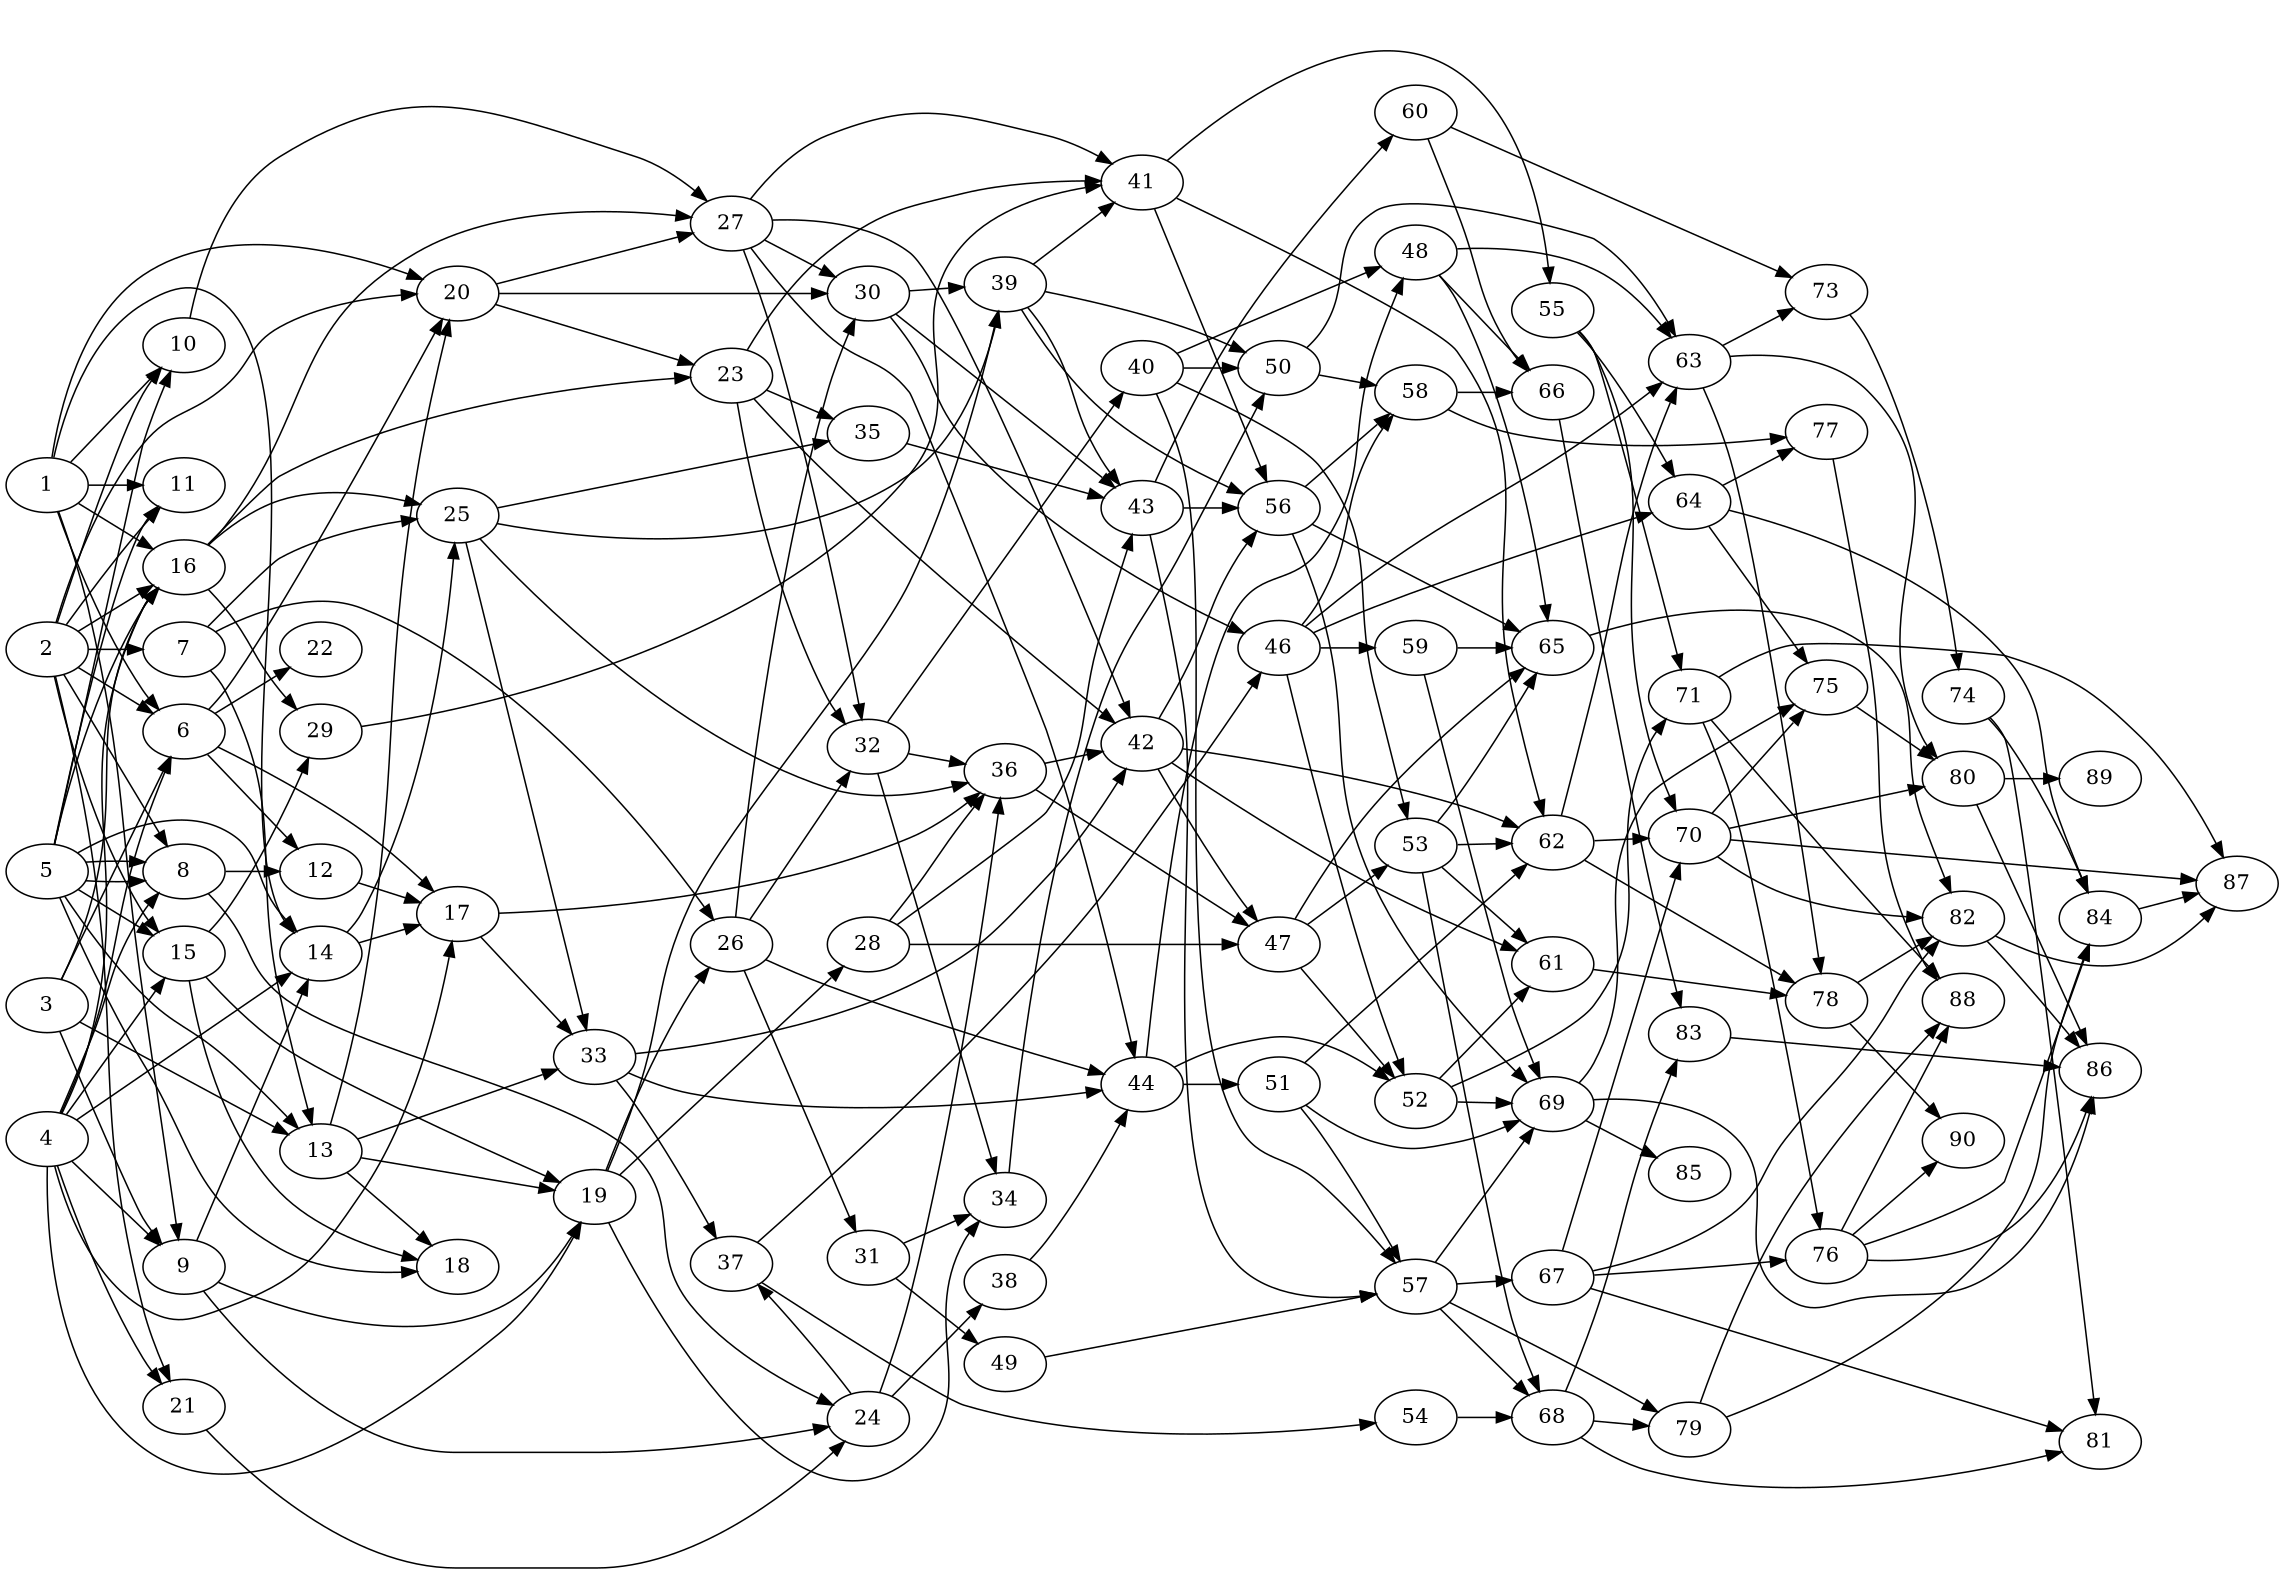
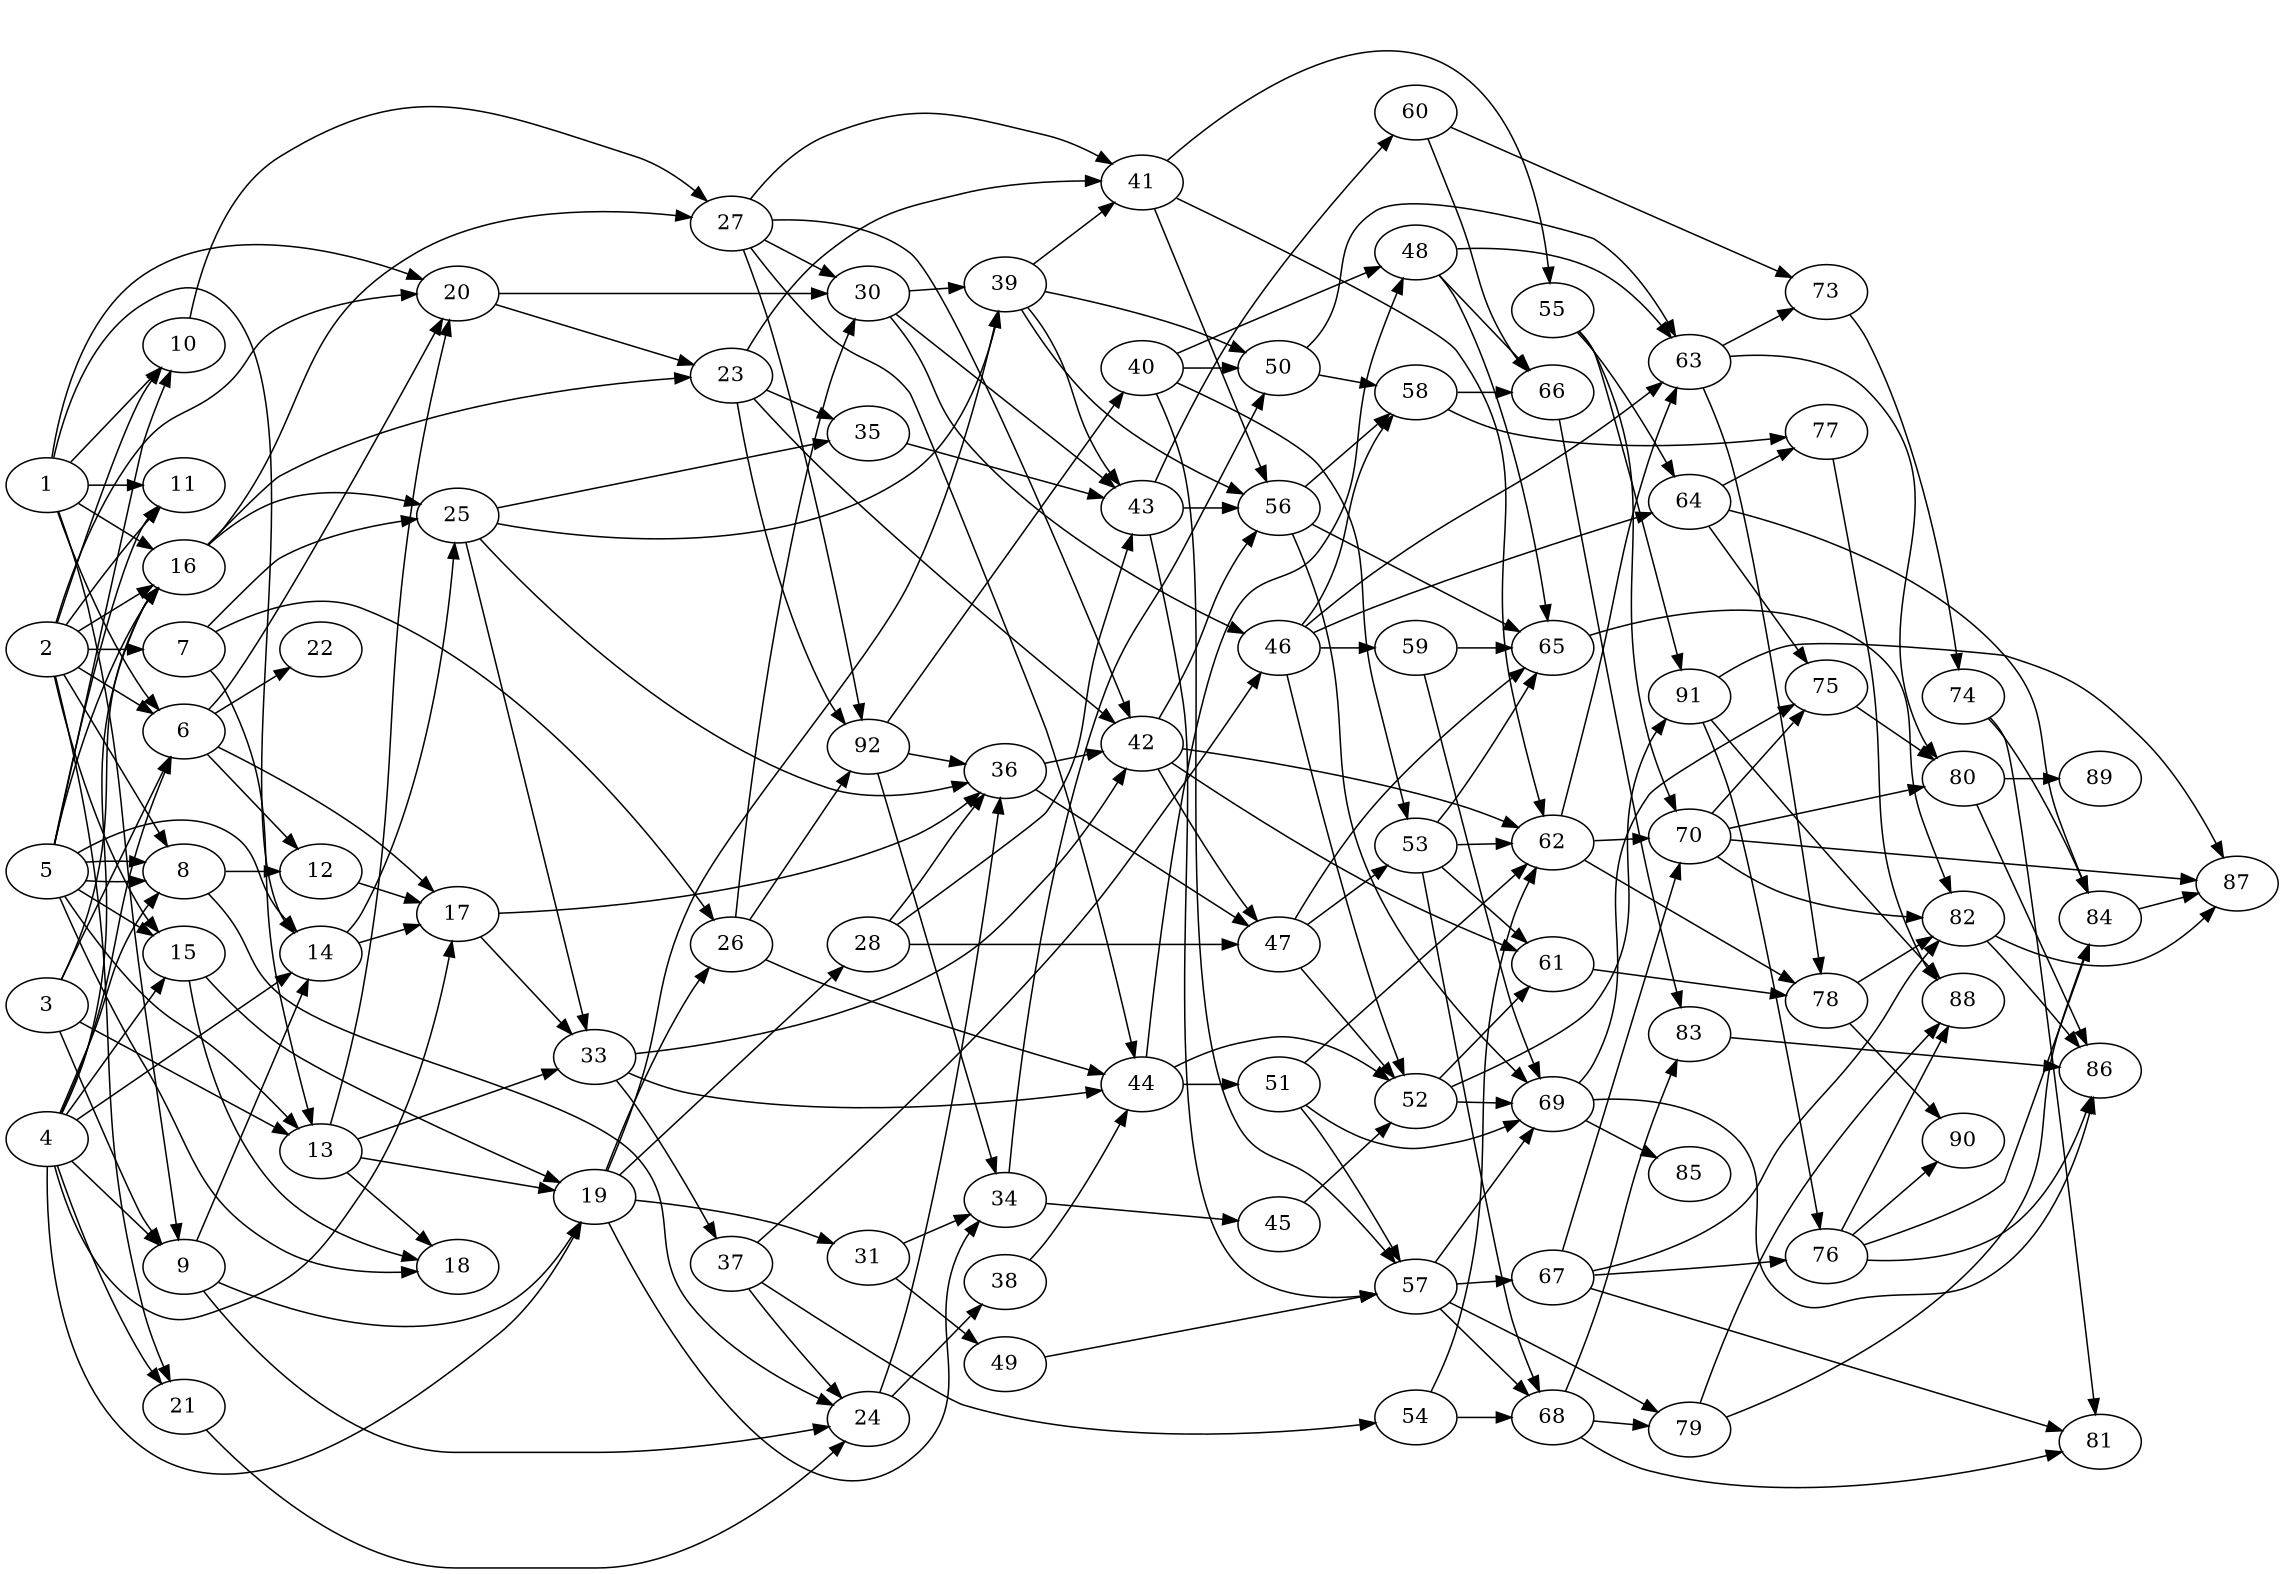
edge "20" -> "27": removed
node "71": label "71" -> "91"
node "29": removed
node "32": label "32" -> "92"
edge "26" -> "31": now "19" -> "31"
edge "54" -> "62": added
node "45": added
edge "24" -> "37": reversed
